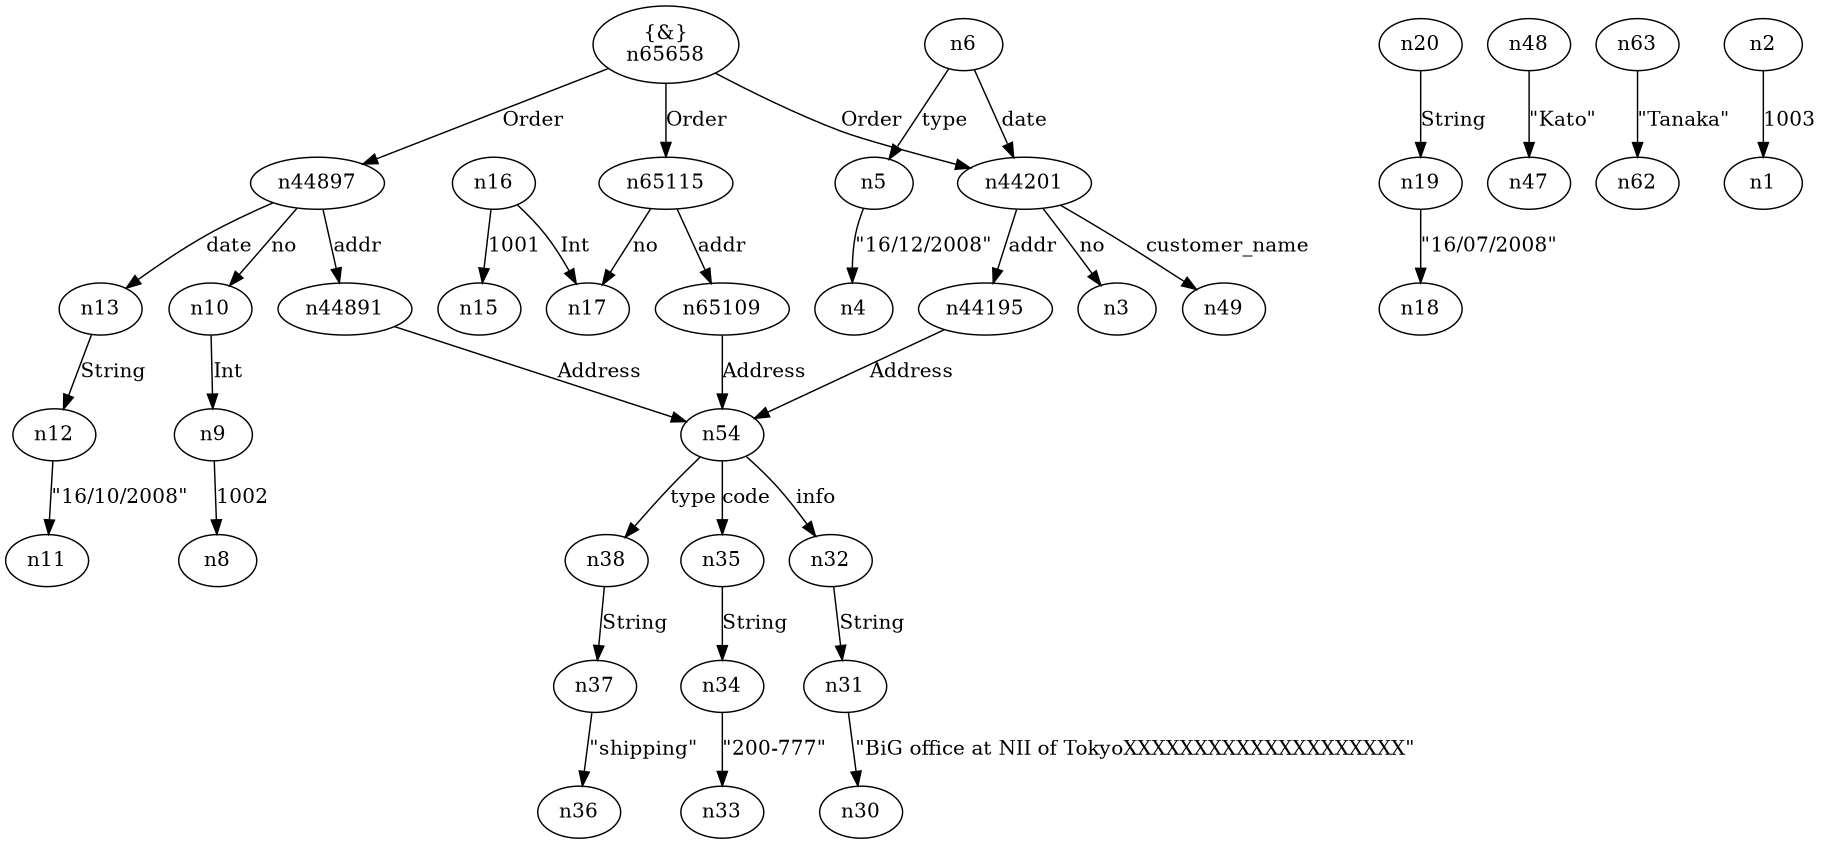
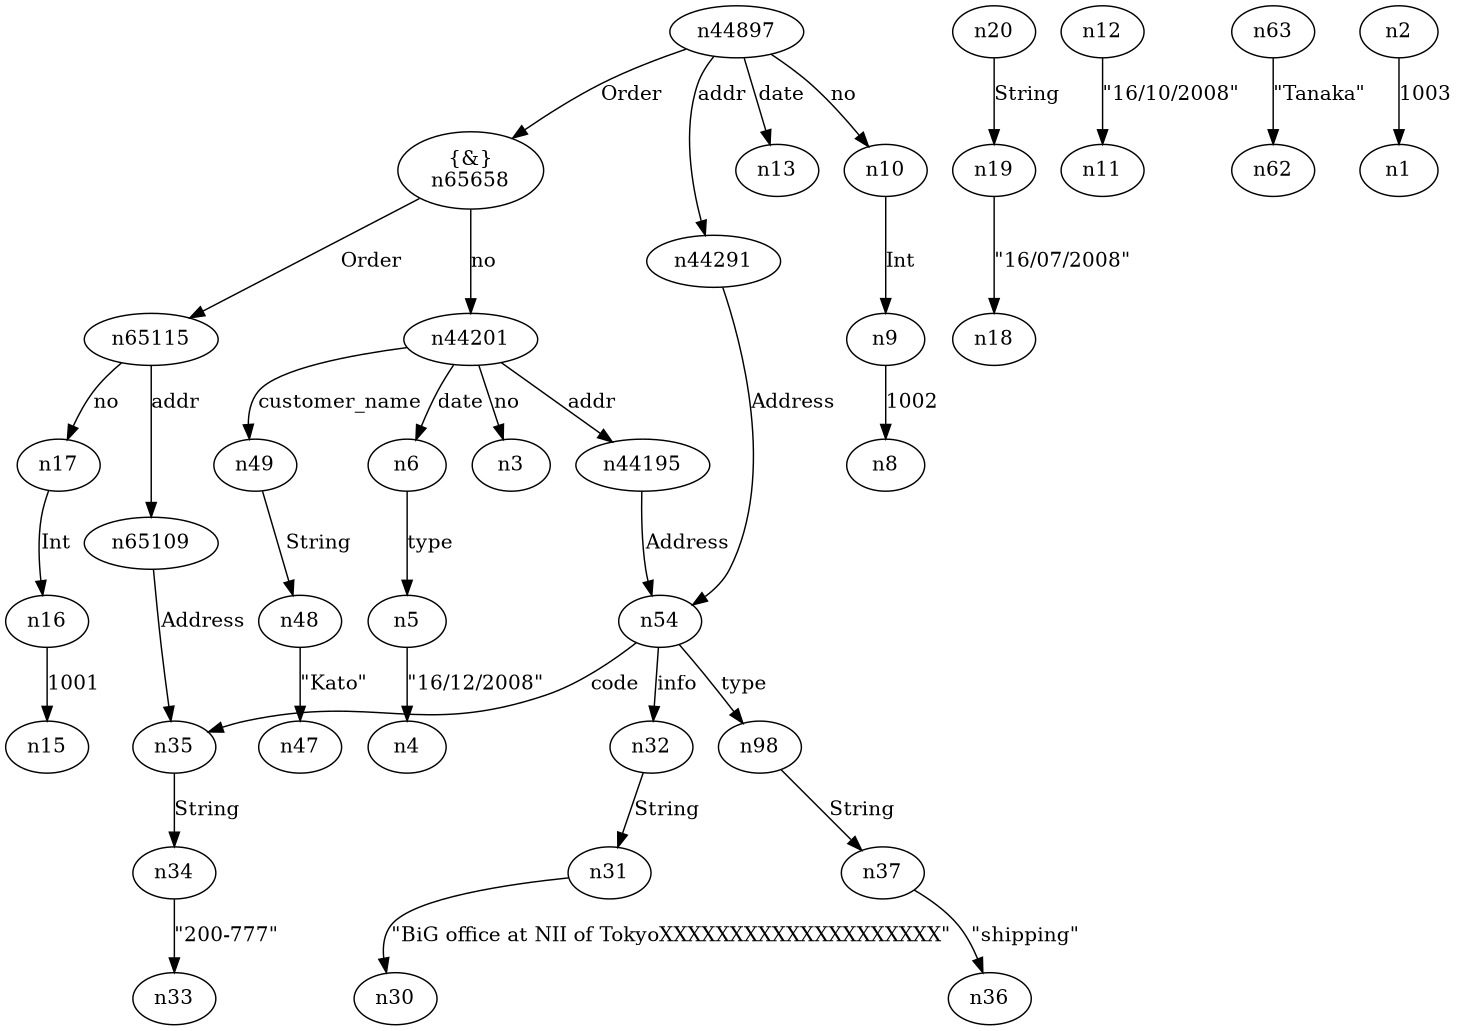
edge "n6" -> "n44201": reversed
edge "{&} n65658" -> "n44897": reversed
edge "{&} n65658" -> "n44201": label "Order" -> "no"
edge "n16" -> "n17": reversed
node "n44891": label "n44891" -> "n44291"
edge "n13" -> "n12": removed, label "String"
edge "n65109" -> "n54": now "n65109" -> "n35"
edge "n49" -> "n48": added, label "String"
node "n38": label "n38" -> "n98"
